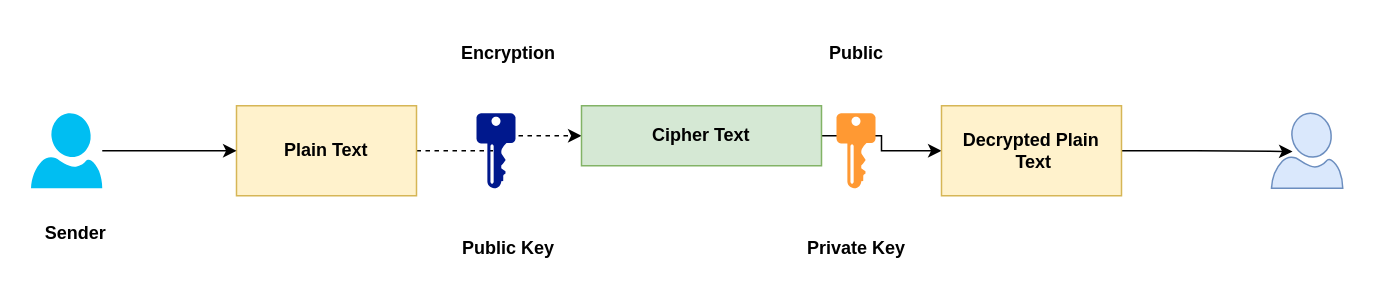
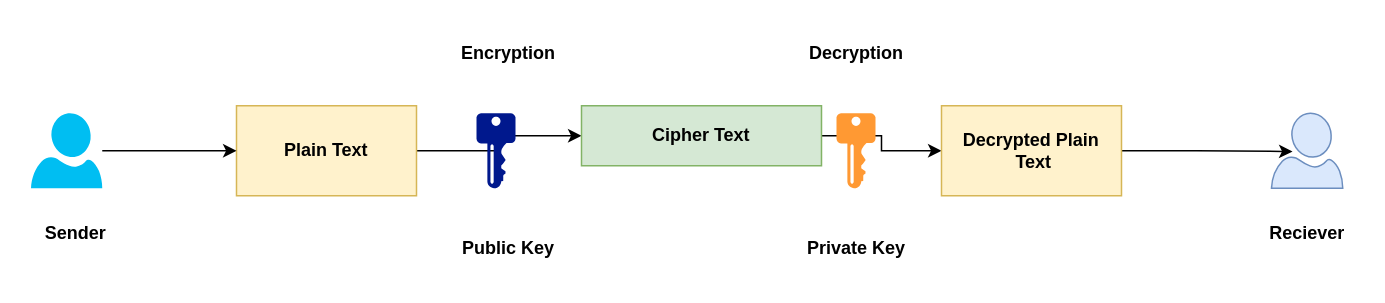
node "Public": label "Public" -> "Decryption"
edge "Plain Text" -> "Cipher Text": style dashed -> solid
node "Reciever": added
